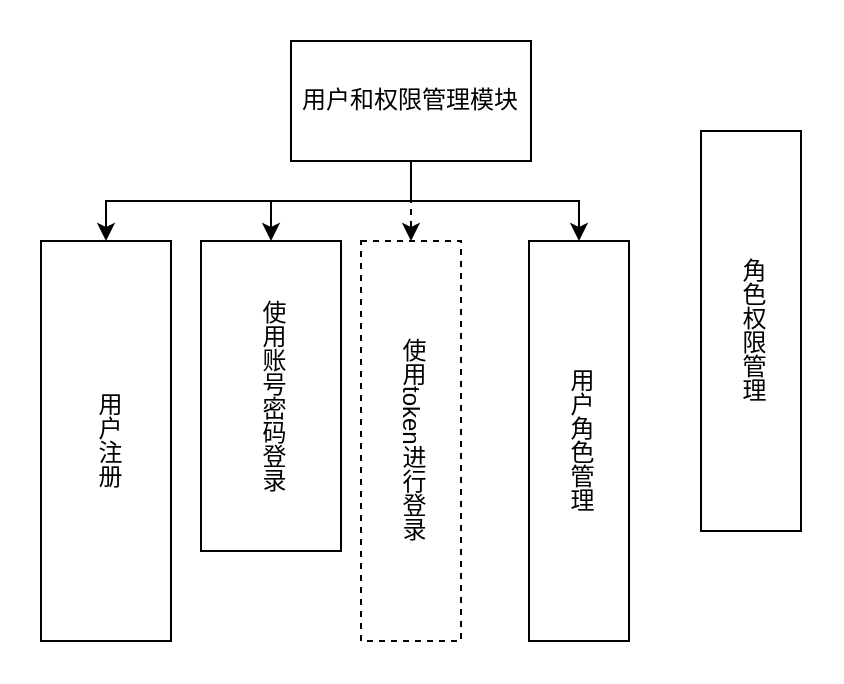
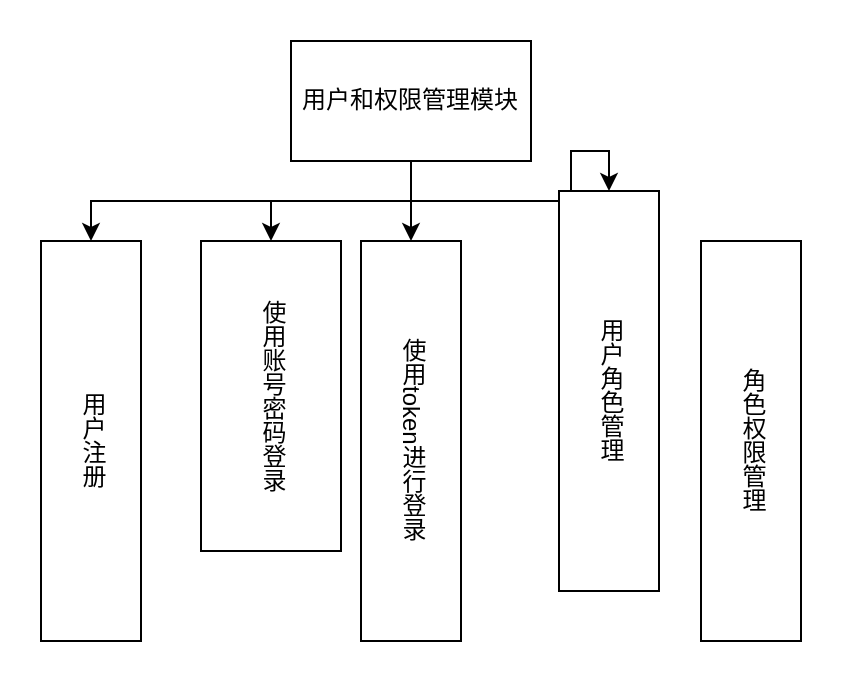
edge "用户和权限管理模块" -> "使用token进行登录": style dashed -> solid
node "角色权限管理": moved (751, 331) -> (751, 441)
node "用户注册": size 130x400 -> 100x400
node "使用token进行登录": style dashed -> solid
node "用户角色管理": moved (579, 441) -> (609, 391)
